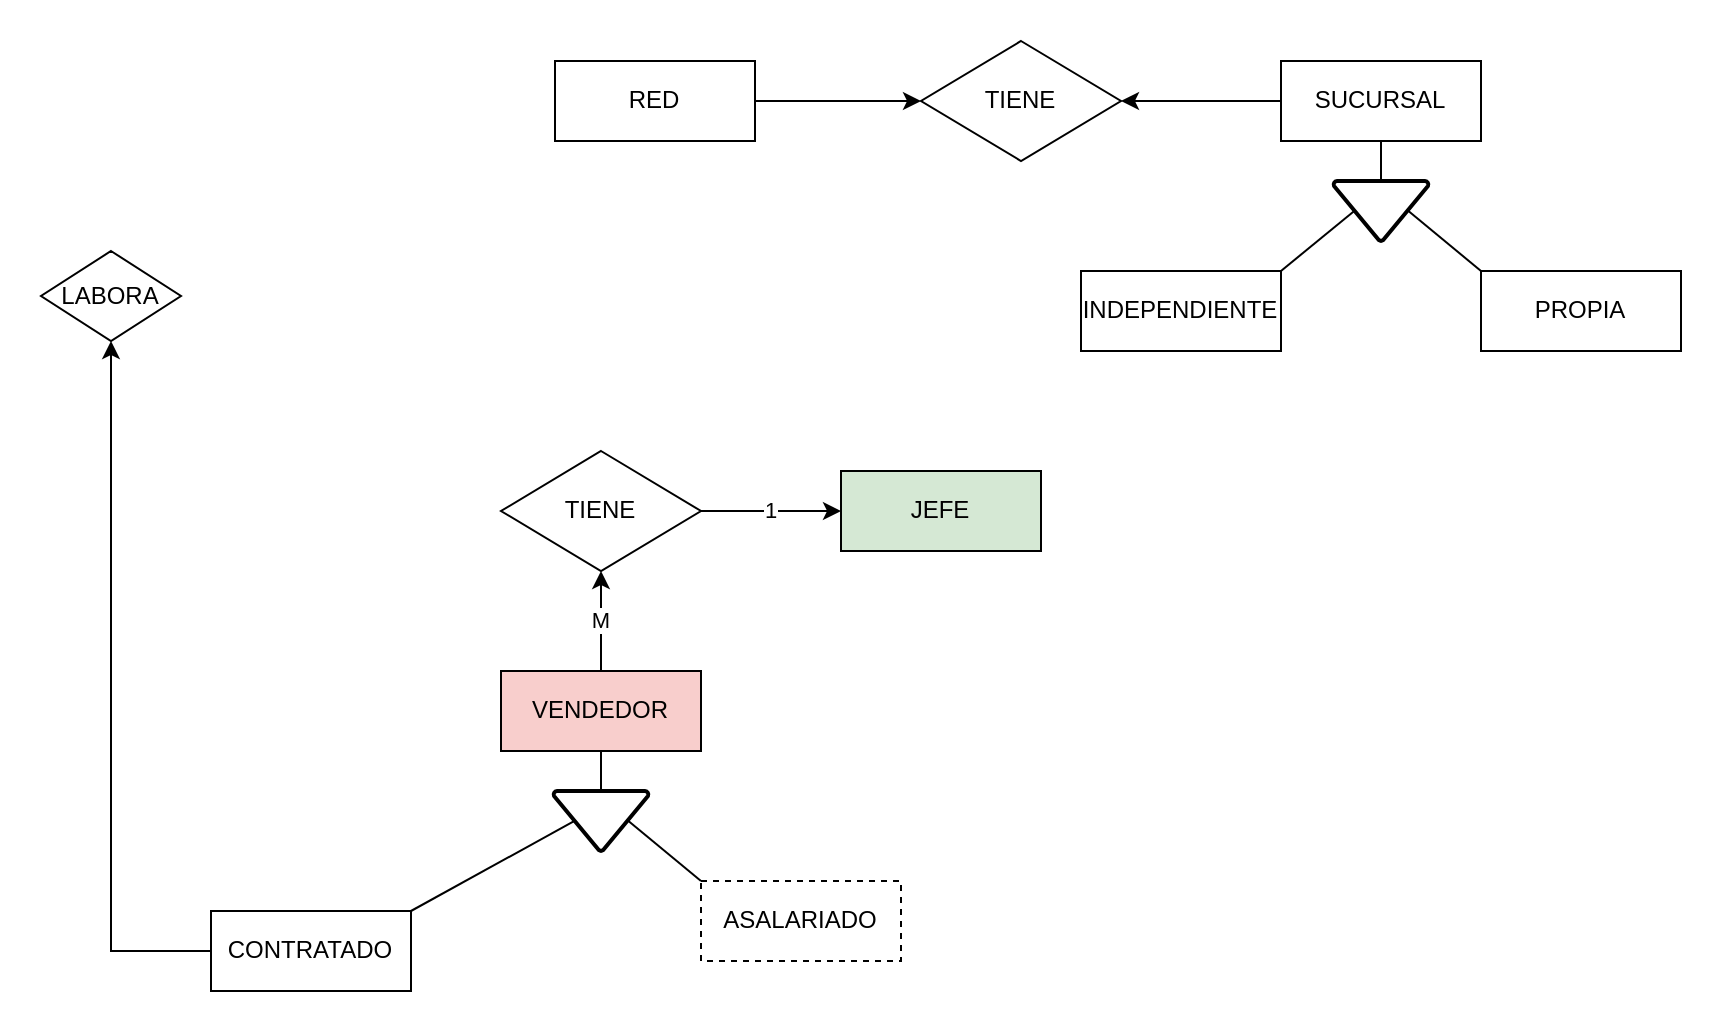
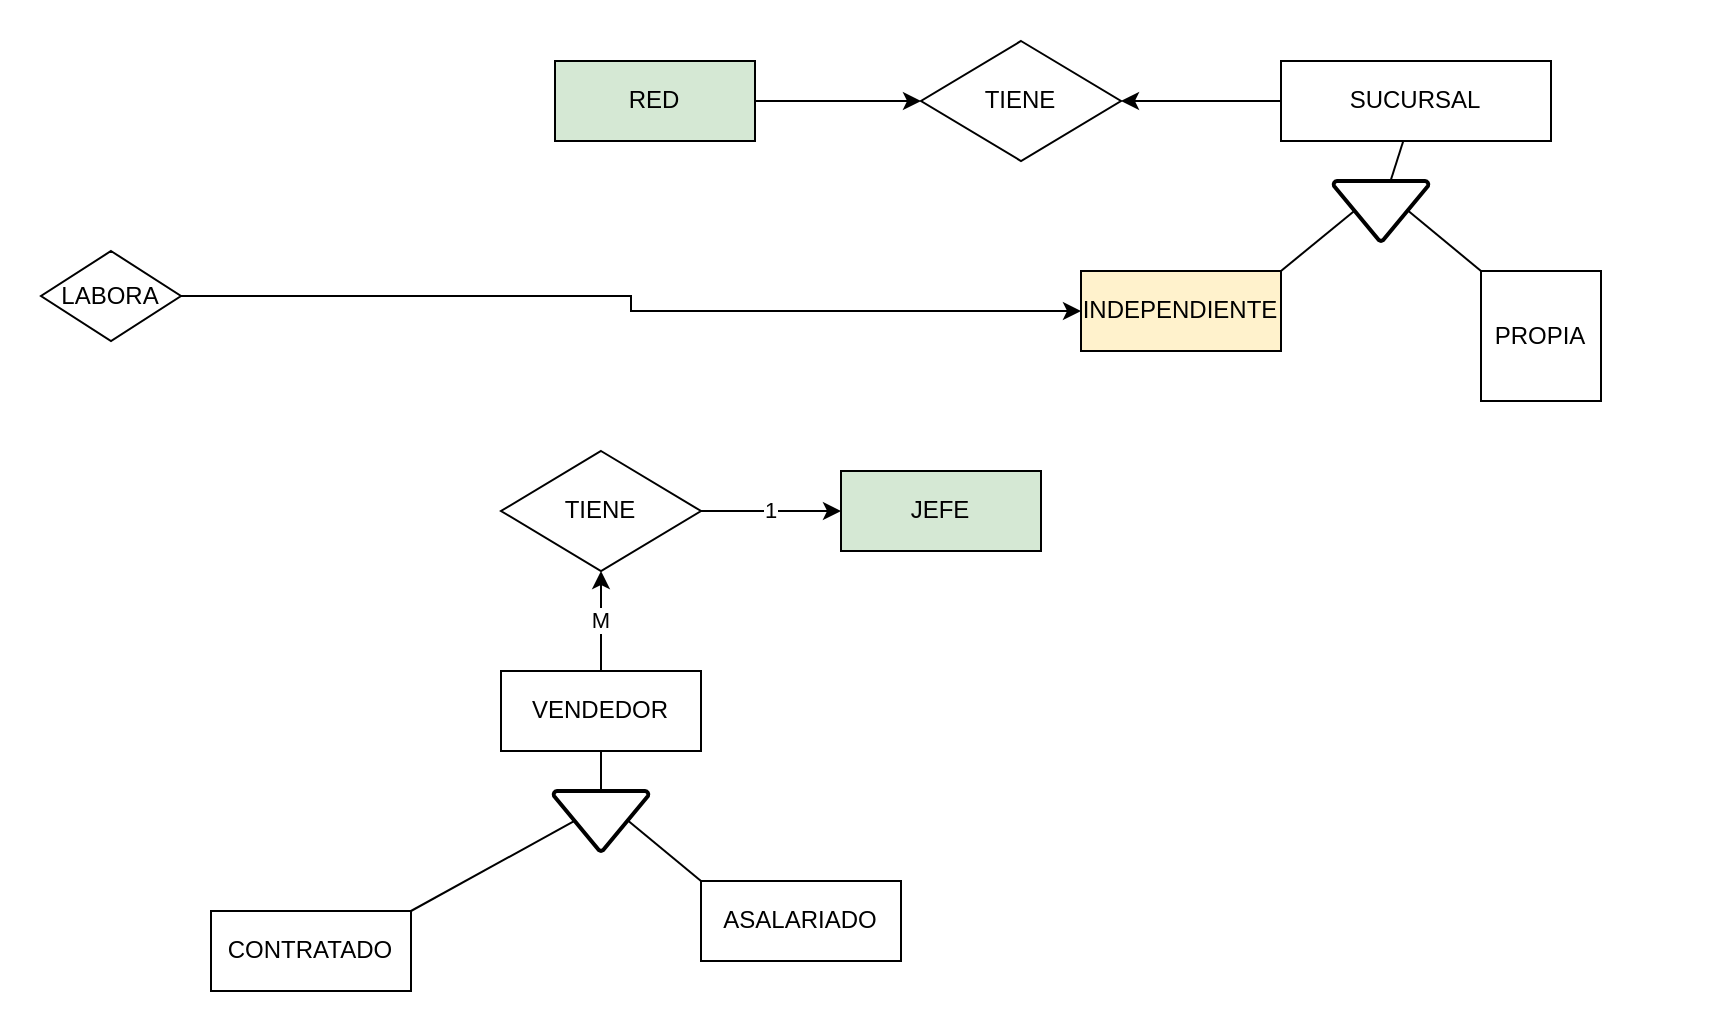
node "RED": fillcolor #ffffff -> #d5e8d4
node "SUCURSAL": size 200x80 -> 270x80
edge "LABORA" -> "INDEPENDIENTE": added
node "INDEPENDIENTE": fillcolor #ffffff -> #fff2cc
node "PROPIA": size 200x80 -> 120x130
edge "CONTRATADO" -> "LABORA": removed
node "VENDEDOR": fillcolor #f8cecc -> #ffffff
node "ASALARIADO": style dashed -> solid
